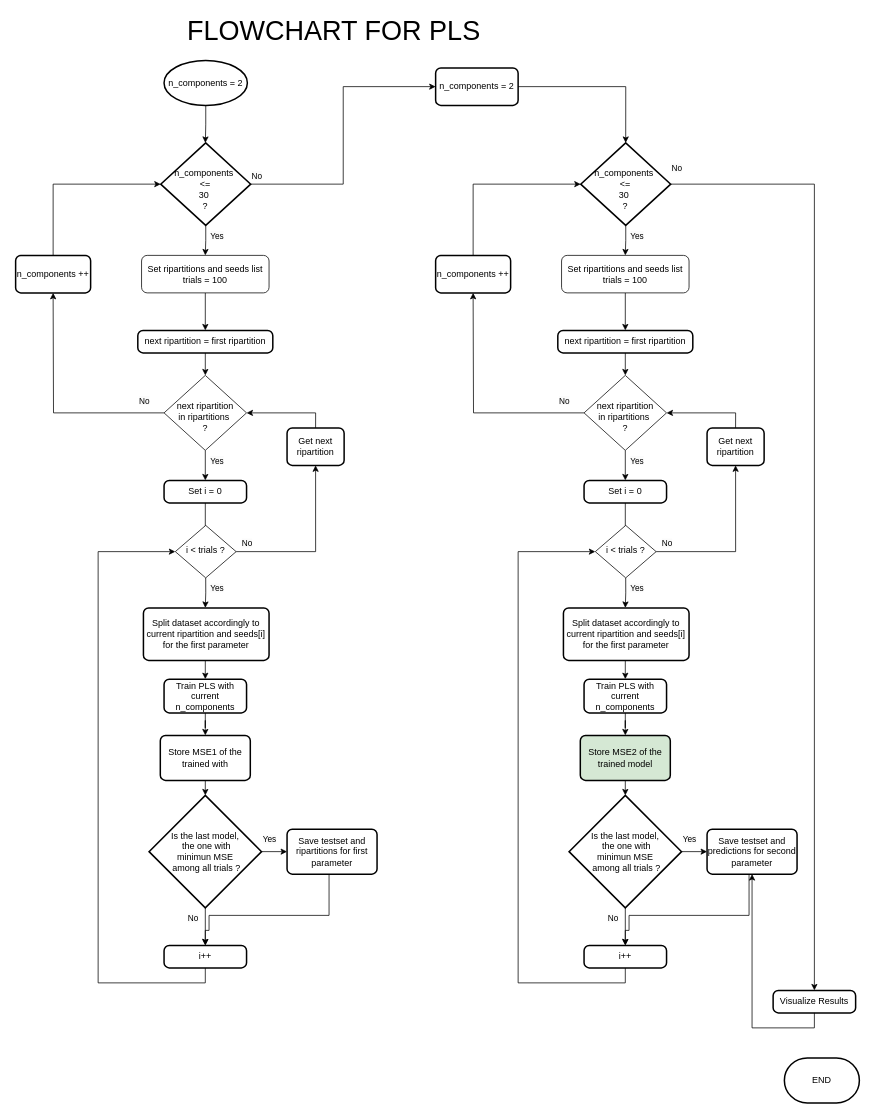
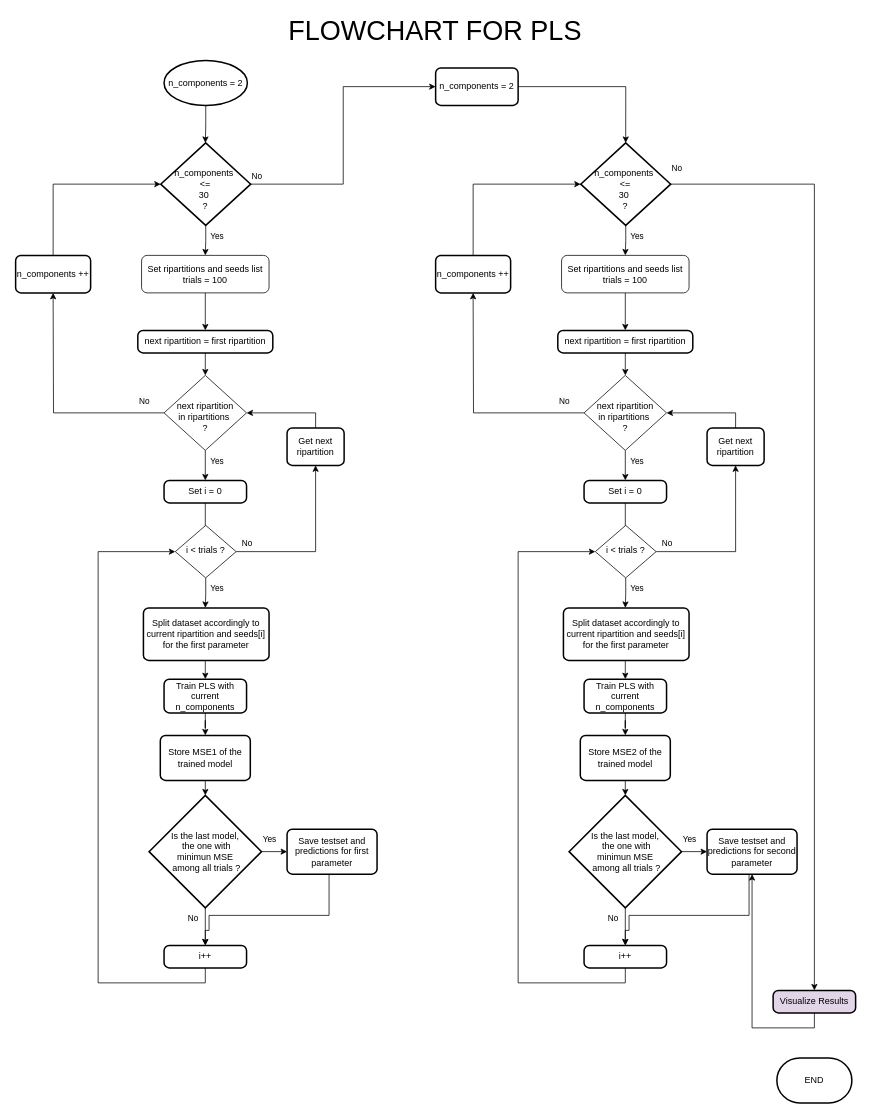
node "FLOWCHART FOR PLS": moved (334, 30) -> (435, 30)
node "Store MSE1 of the trained with": label "Store MSE1 of the trained with" -> "Store MSE1 of the trained model"
node "Store MSE2 of the trained model": fillcolor #d5e8d4 -> #ffffff
node "Save testset and ripartitions for first parameter": label "Save testset and ripartitions for first parameter" -> "Save testset and predictions for first parameter"
node "Visualize Results": fillcolor #ffffff -> #e1d5e7
node "END": moved (822, 1080) -> (814, 1080)
